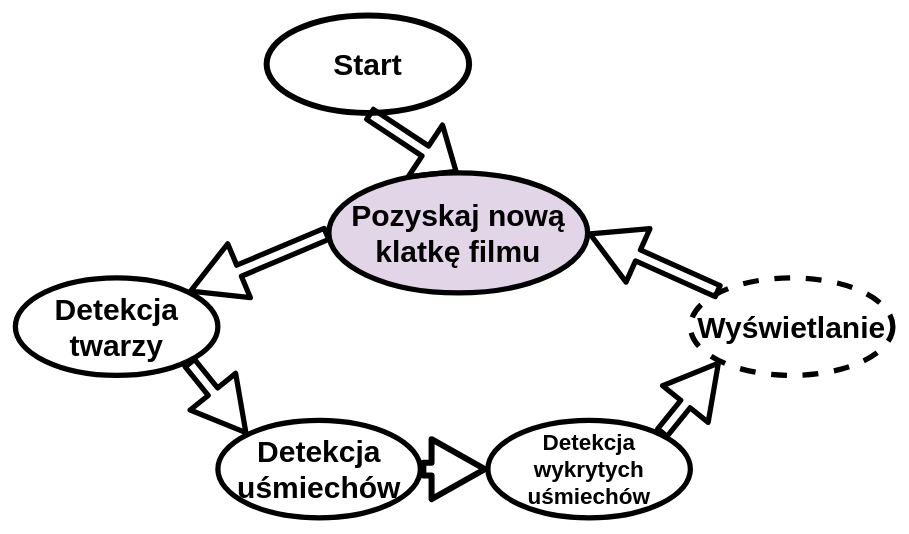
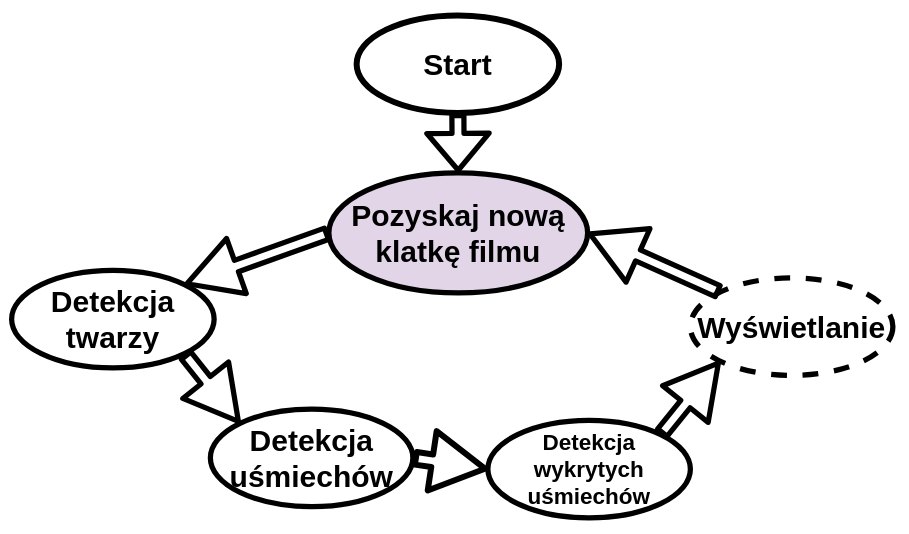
node "Start": moved (368, 64) -> (458, 64)
node "Detekcja twarzy": moved (117, 327) -> (113, 319)
node "Detekcja uśmiechów": moved (319, 469) -> (312, 458)
